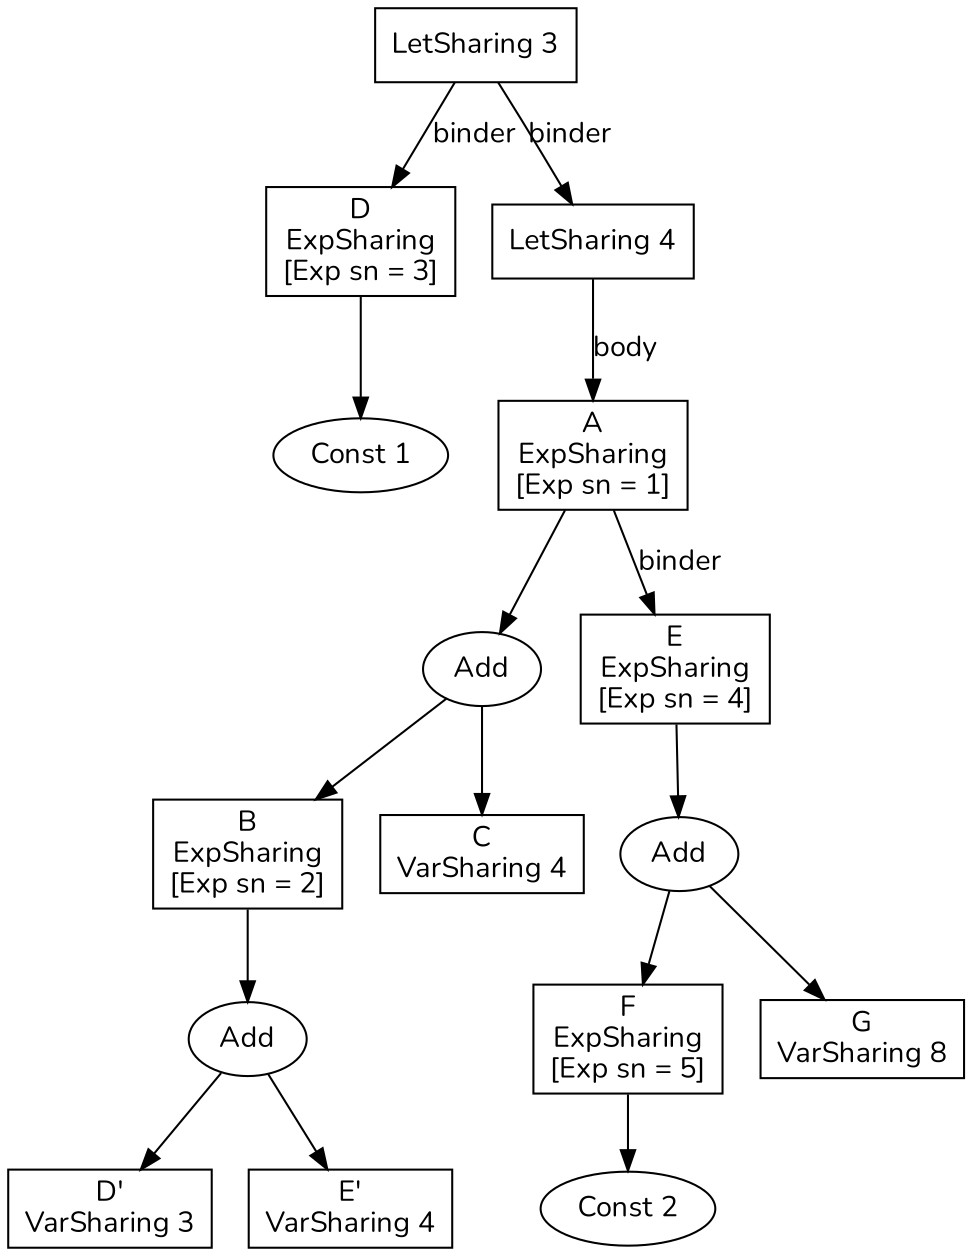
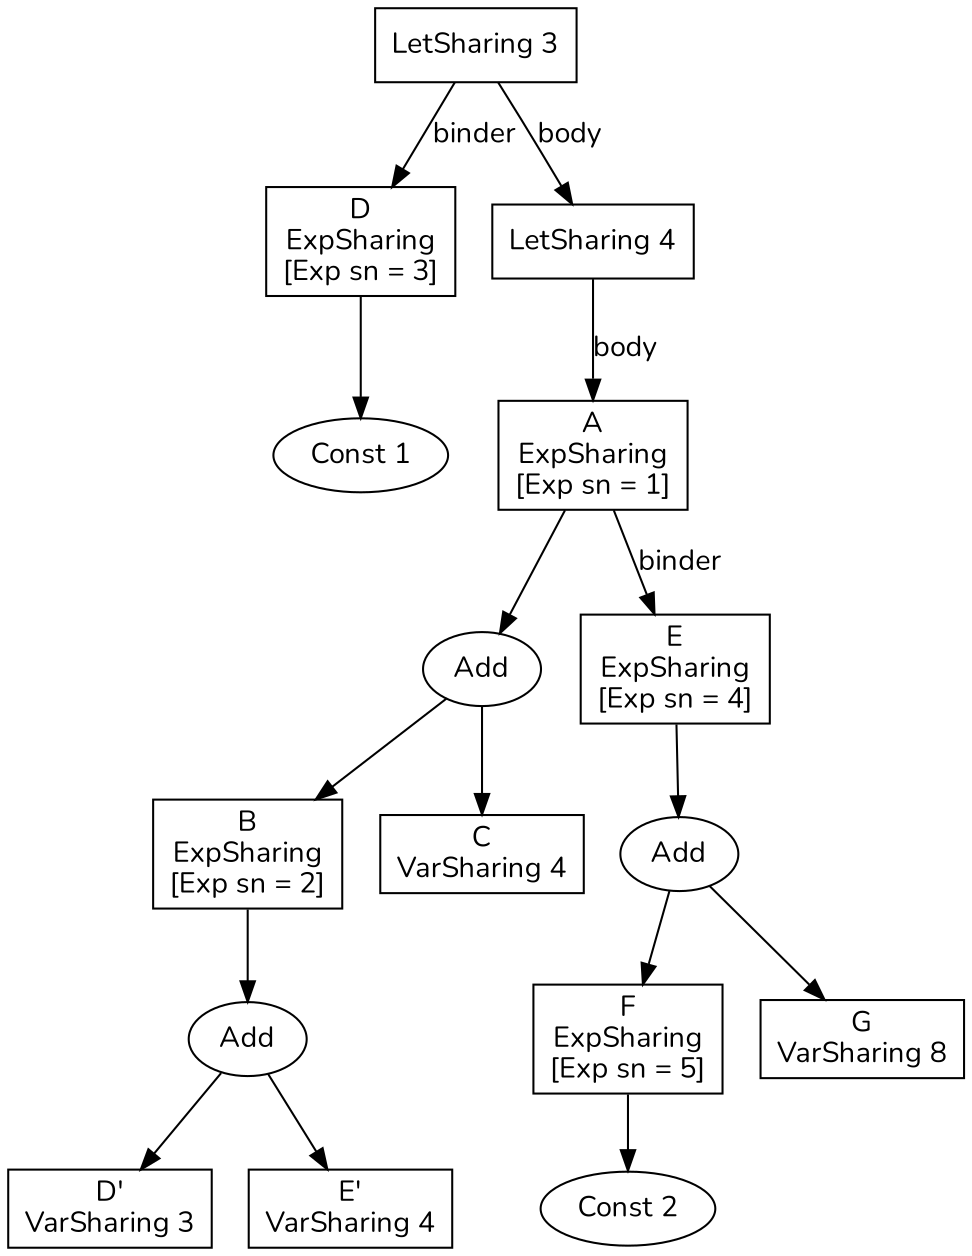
edge "LetSharing 3" -> "LetSharing 4": label "binder" -> "body"
